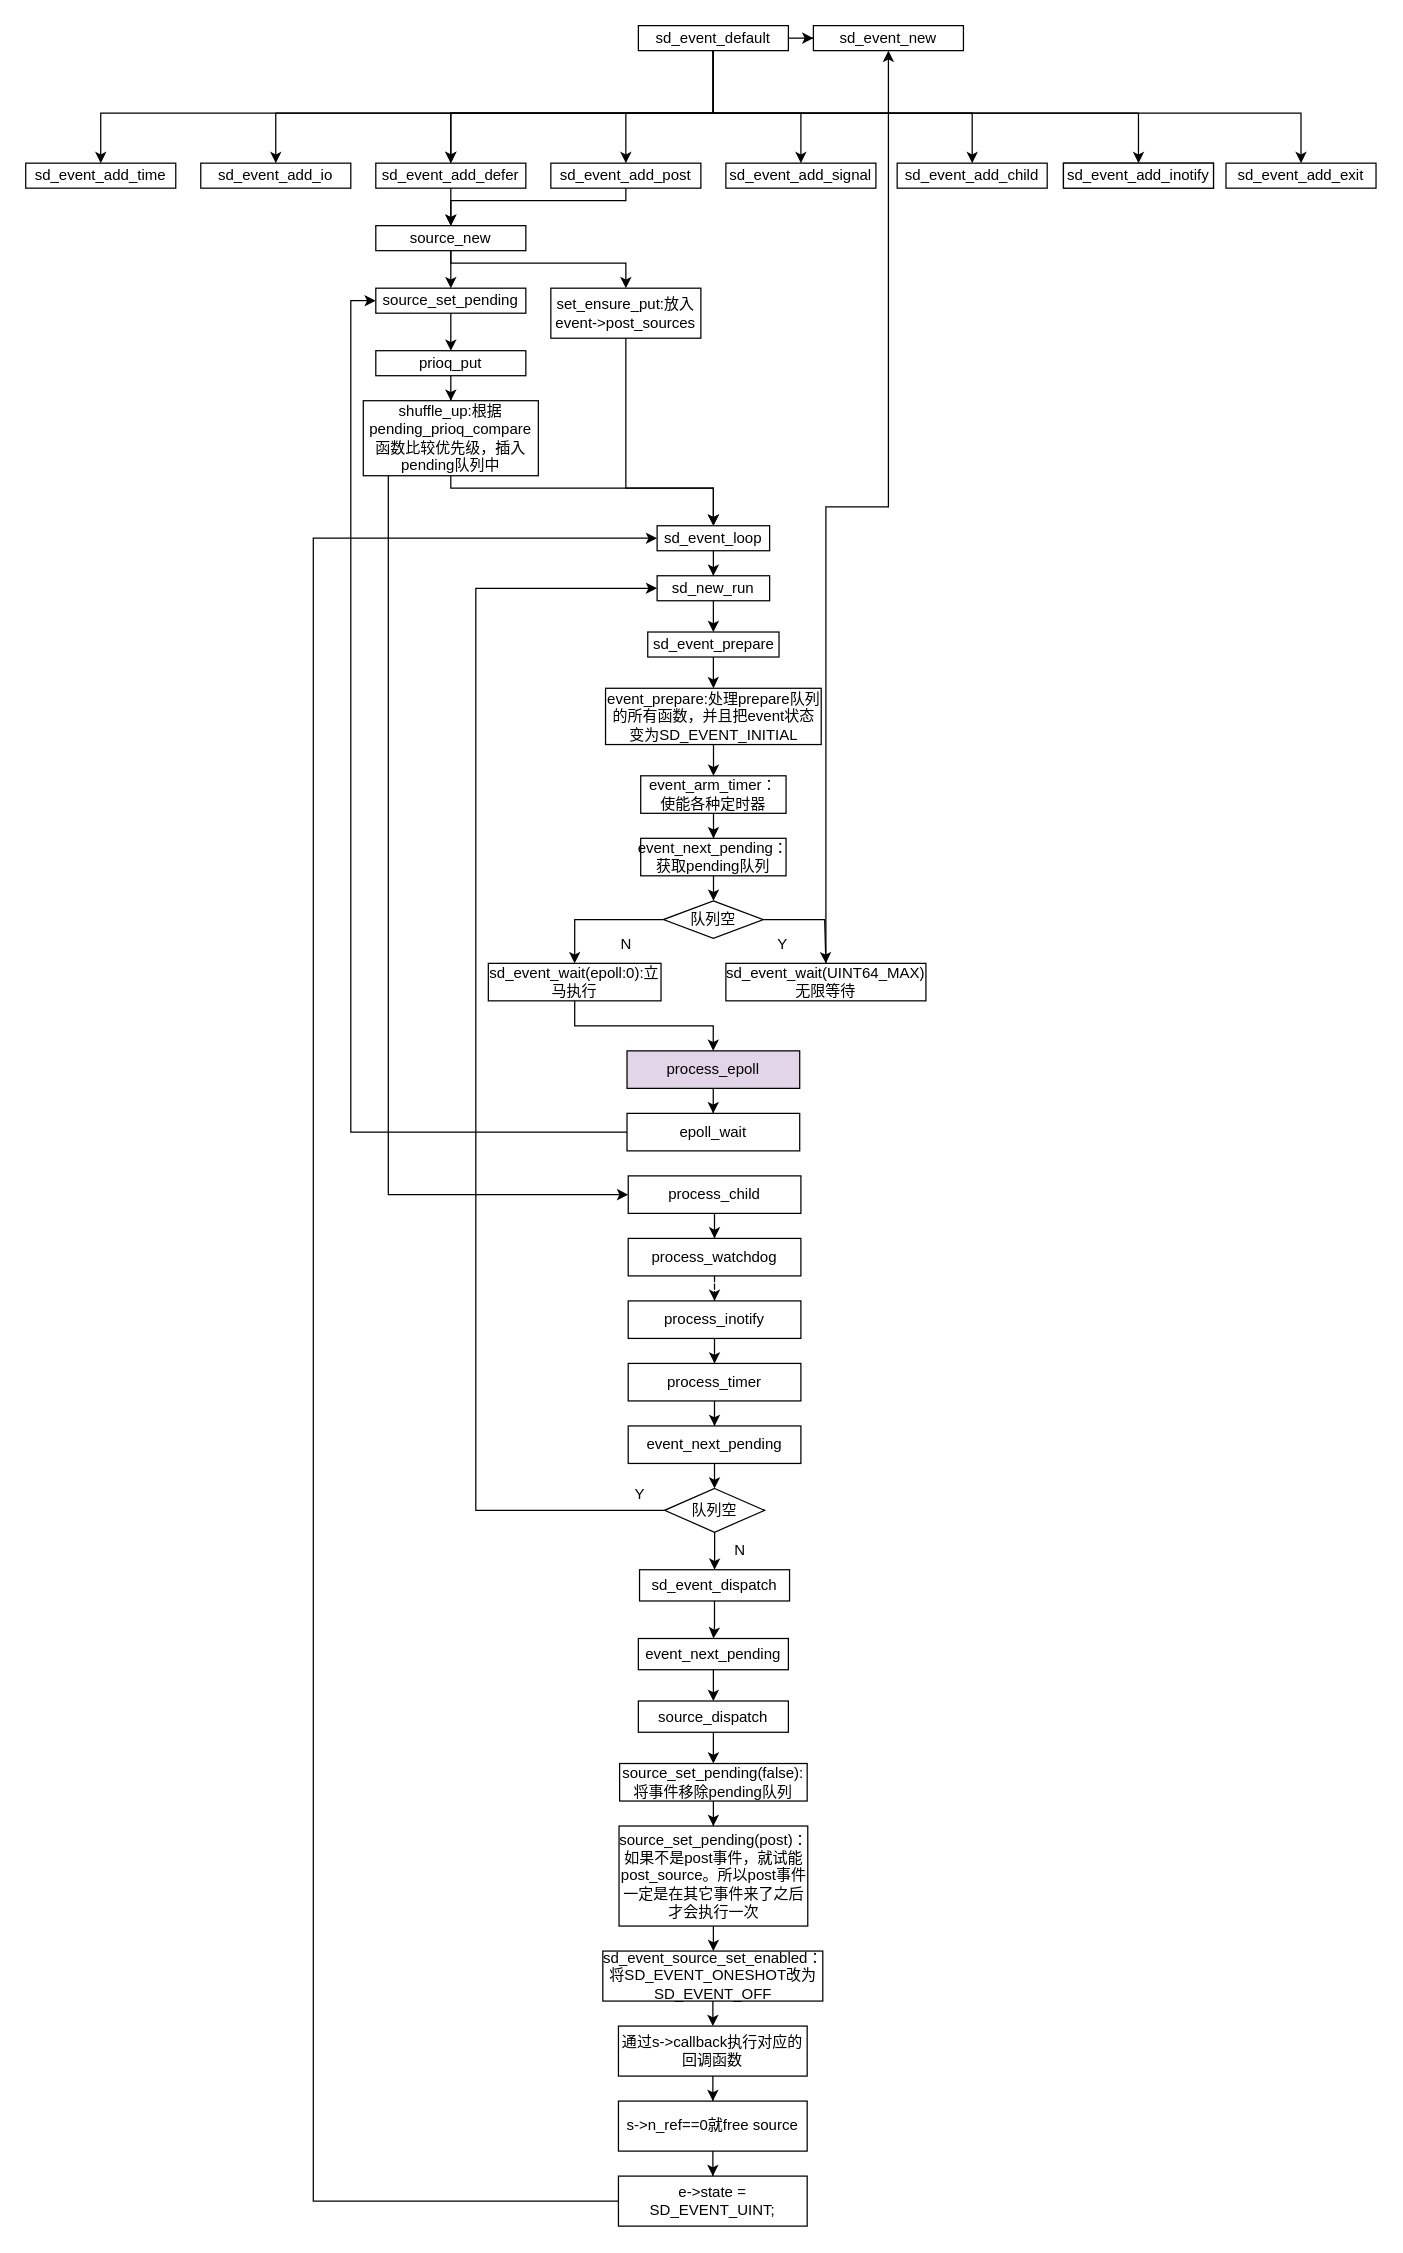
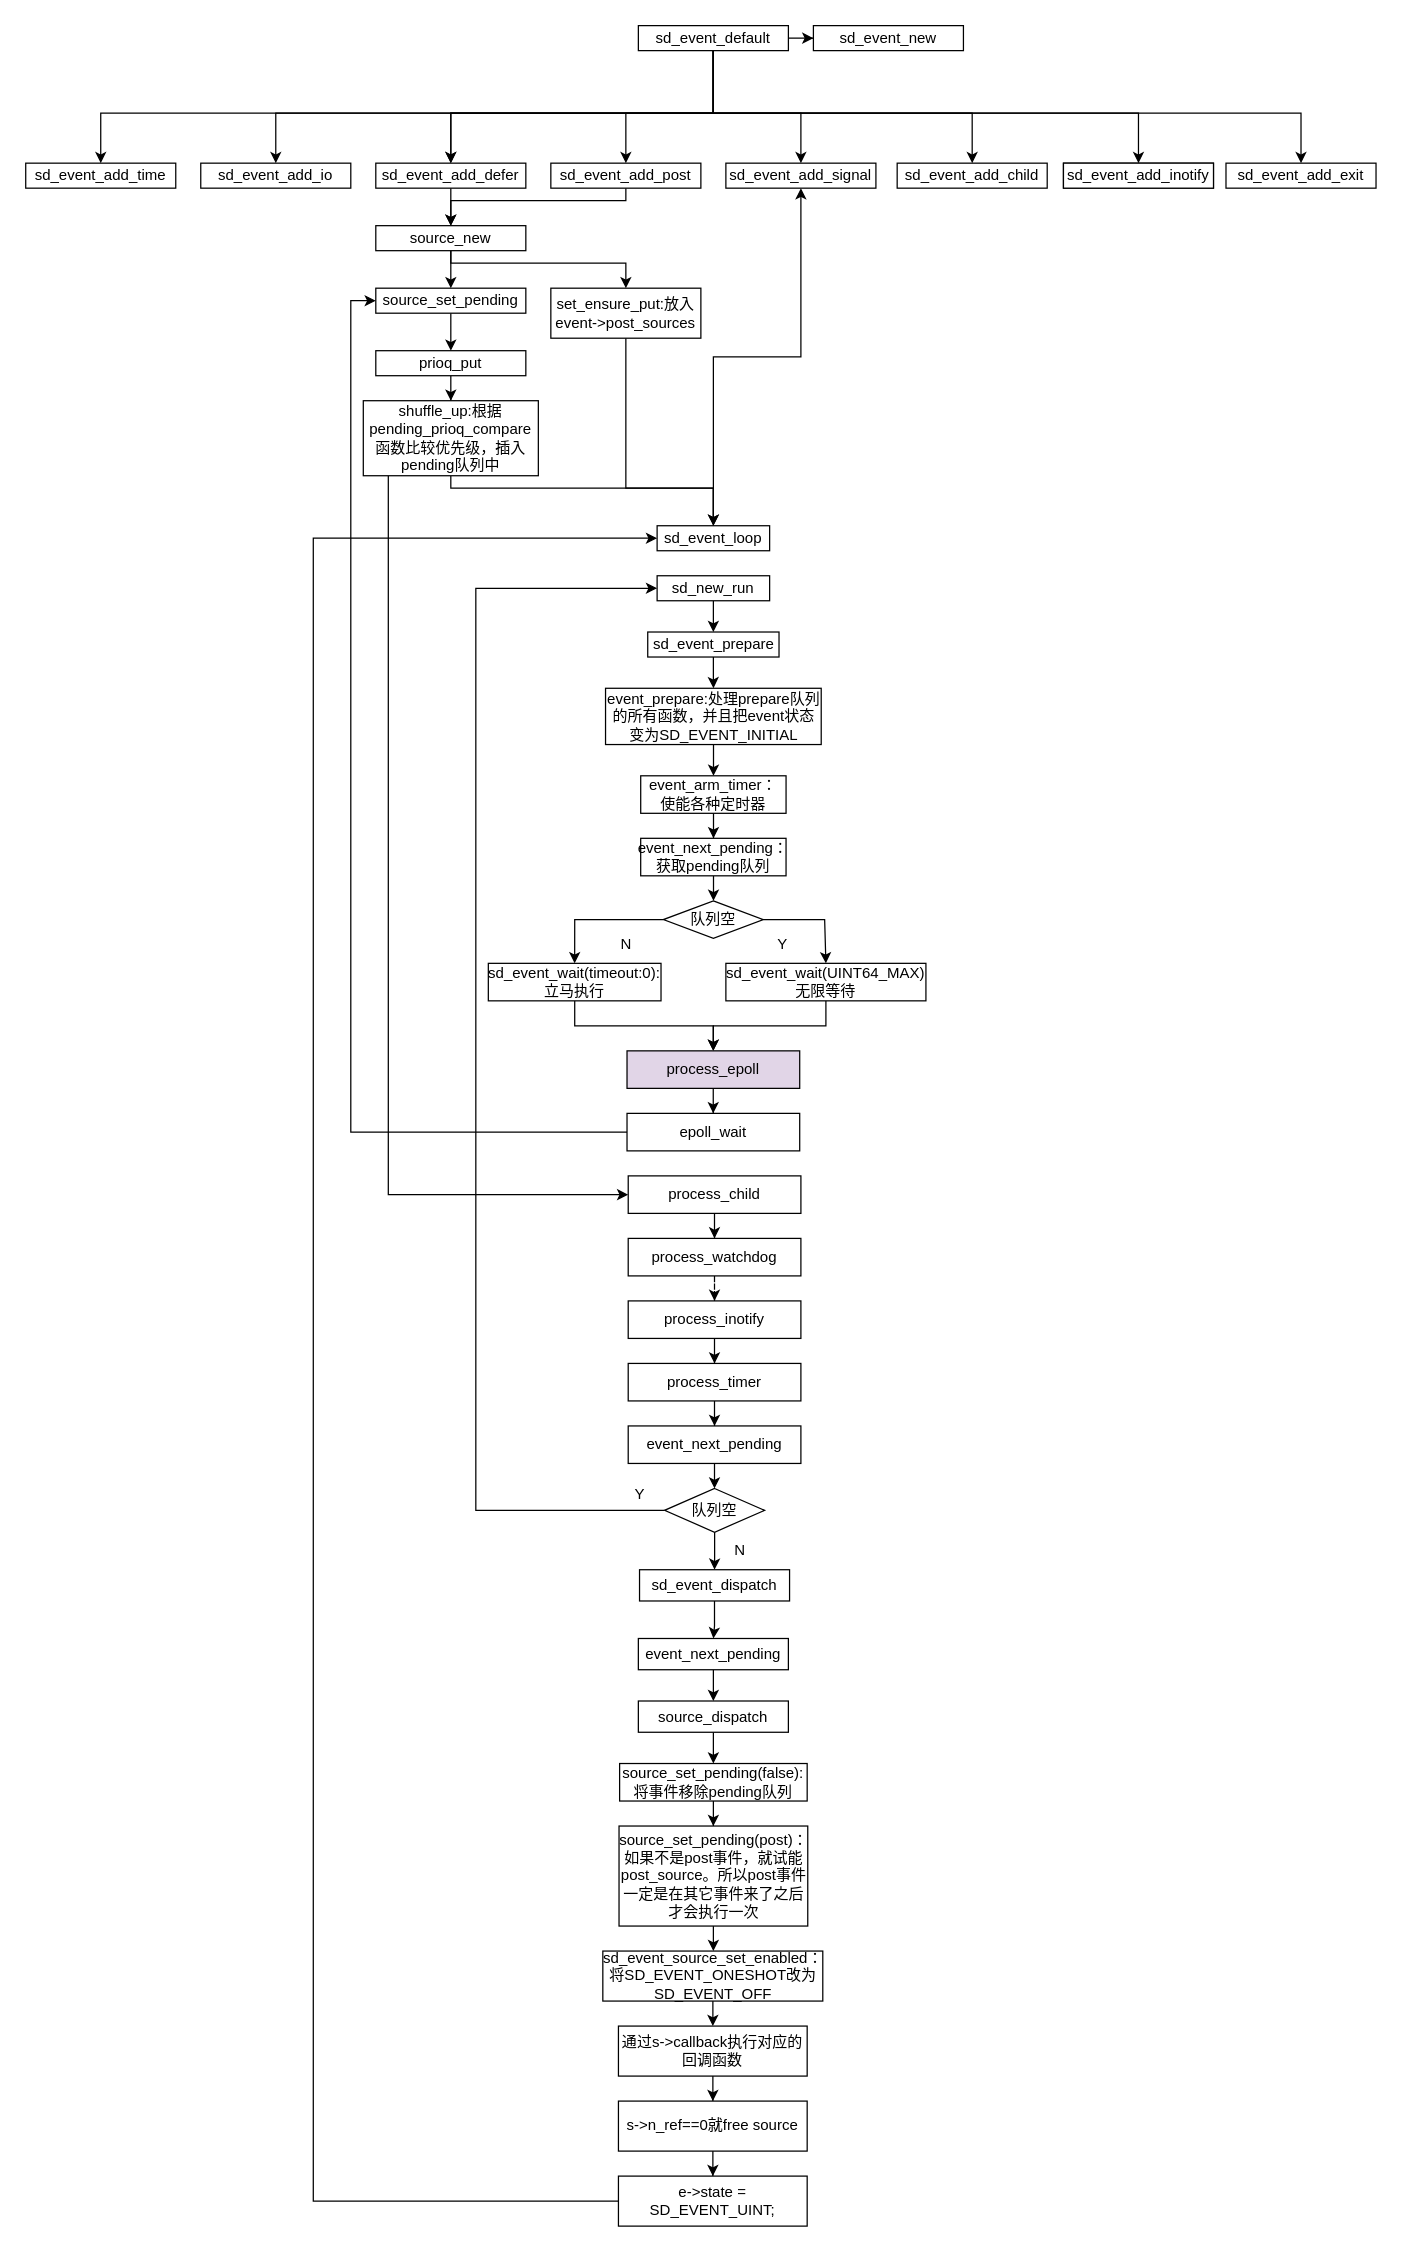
edge "sd_event_wait(UINT64_MAX)无限等待" -> "sd_event_new": now "sd_event_wait(UINT64_MAX)无限等待" -> "process_epoll"
edge "sd_event_loop" -> "sd_new_run": now "sd_event_loop" -> "sd_event_add_signal"
node "sd_event_wait(epoll:0):立马执行": label "sd_event_wait(epoll:0):立马执行" -> "sd_event_wait(timeout:0):立马执行"
